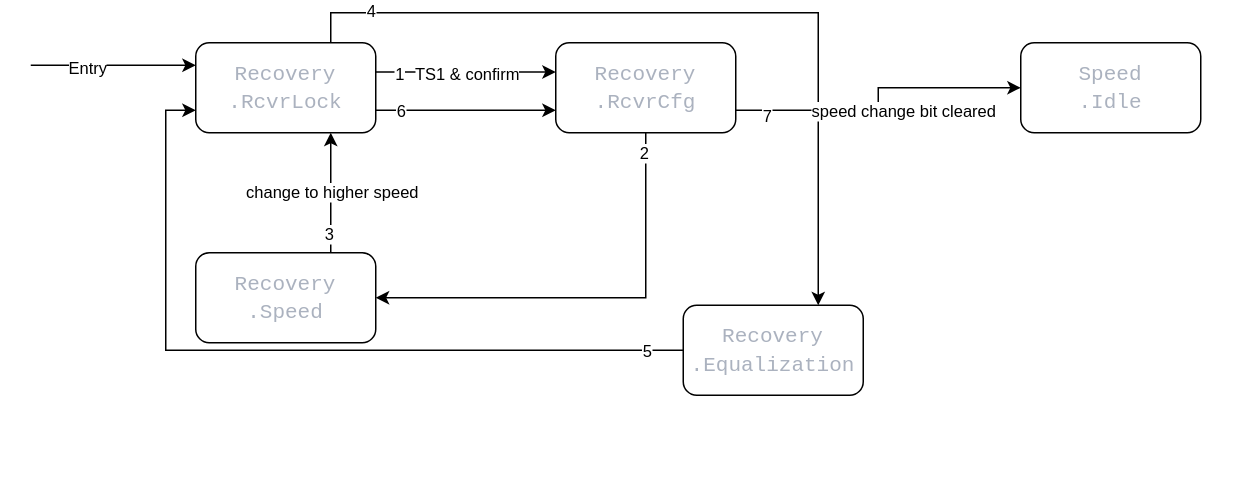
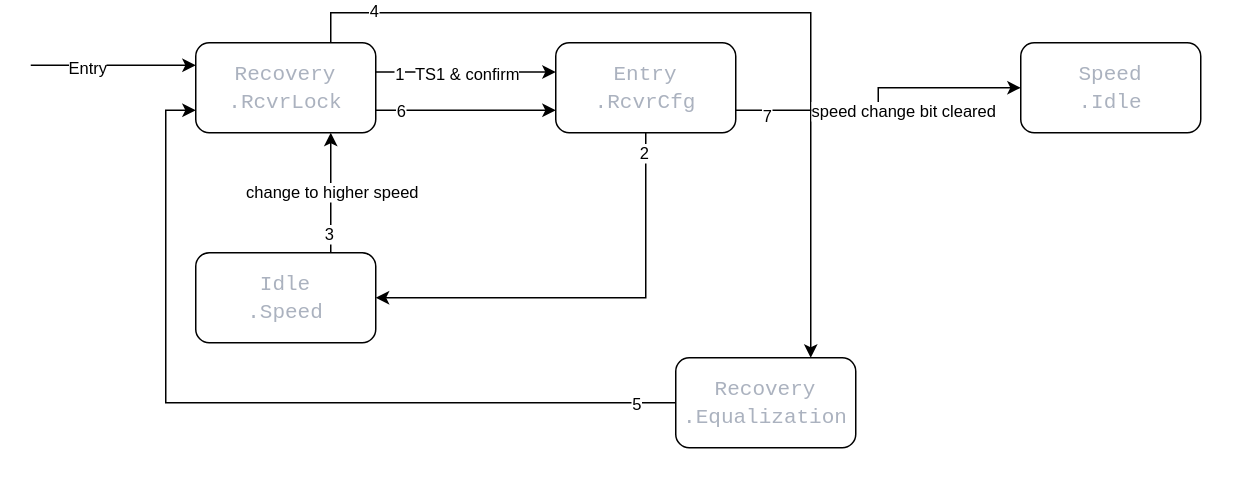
node "Recovery .RcvrCfg": label "Recovery .RcvrCfg" -> "Entry .RcvrCfg"
node "Recovery .Speed": label "Recovery .Speed" -> "Idle .Speed"
node "Recovery .Equalization": moved (773, 350) -> (766, 403)
